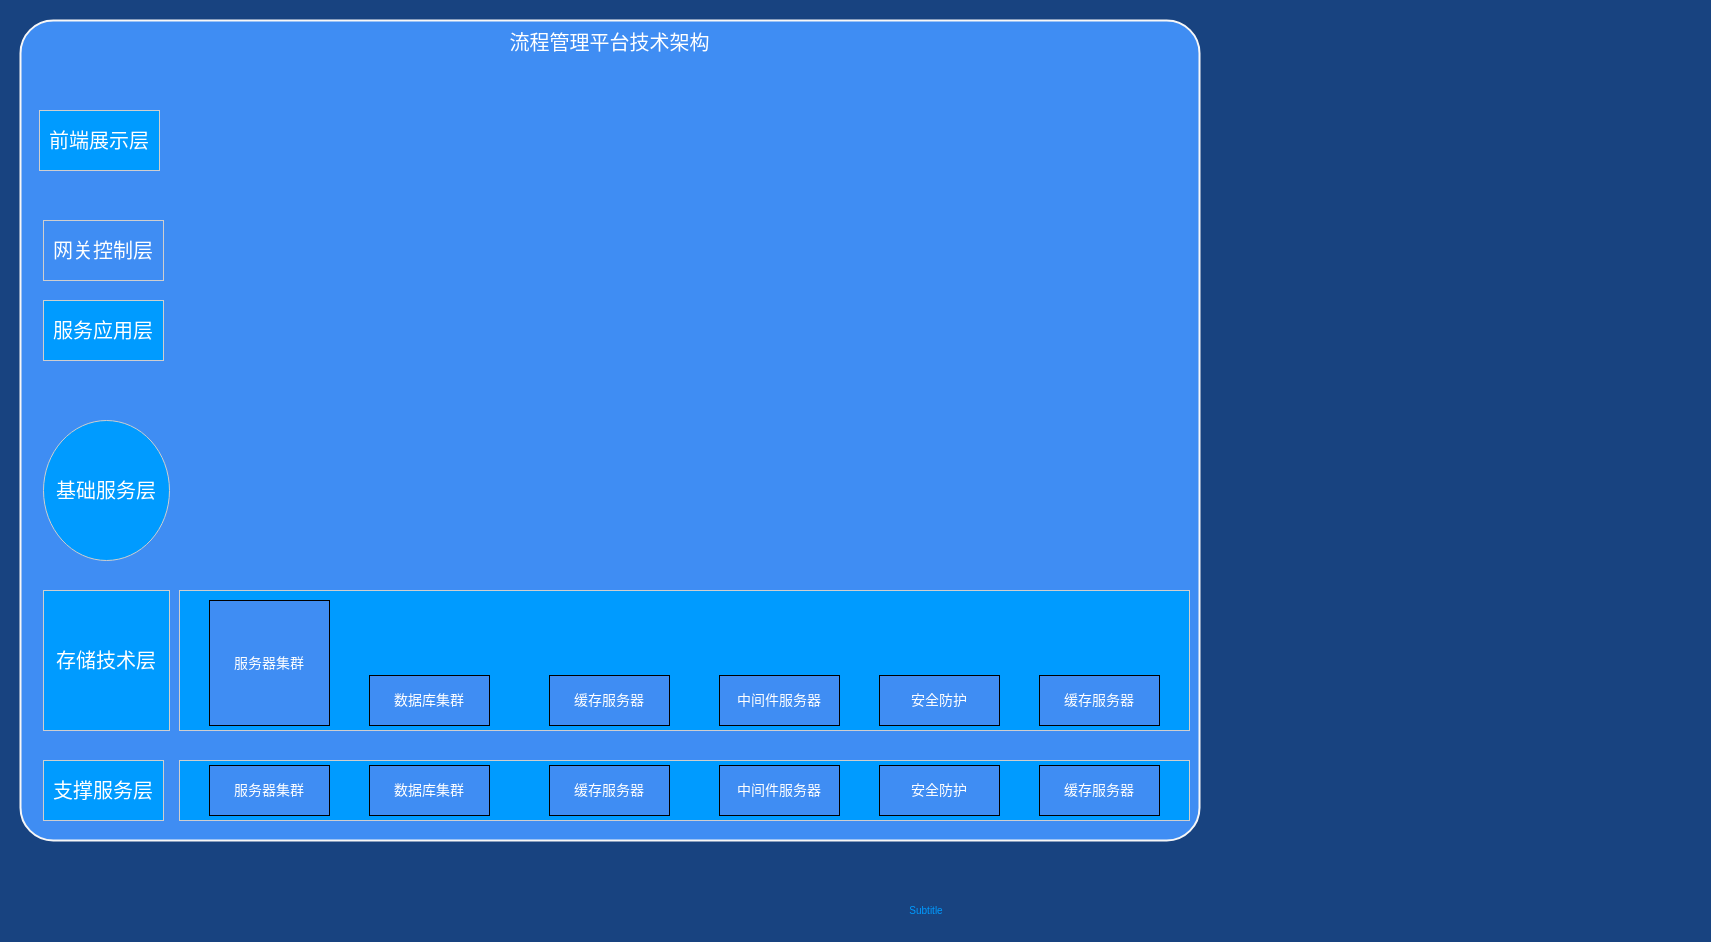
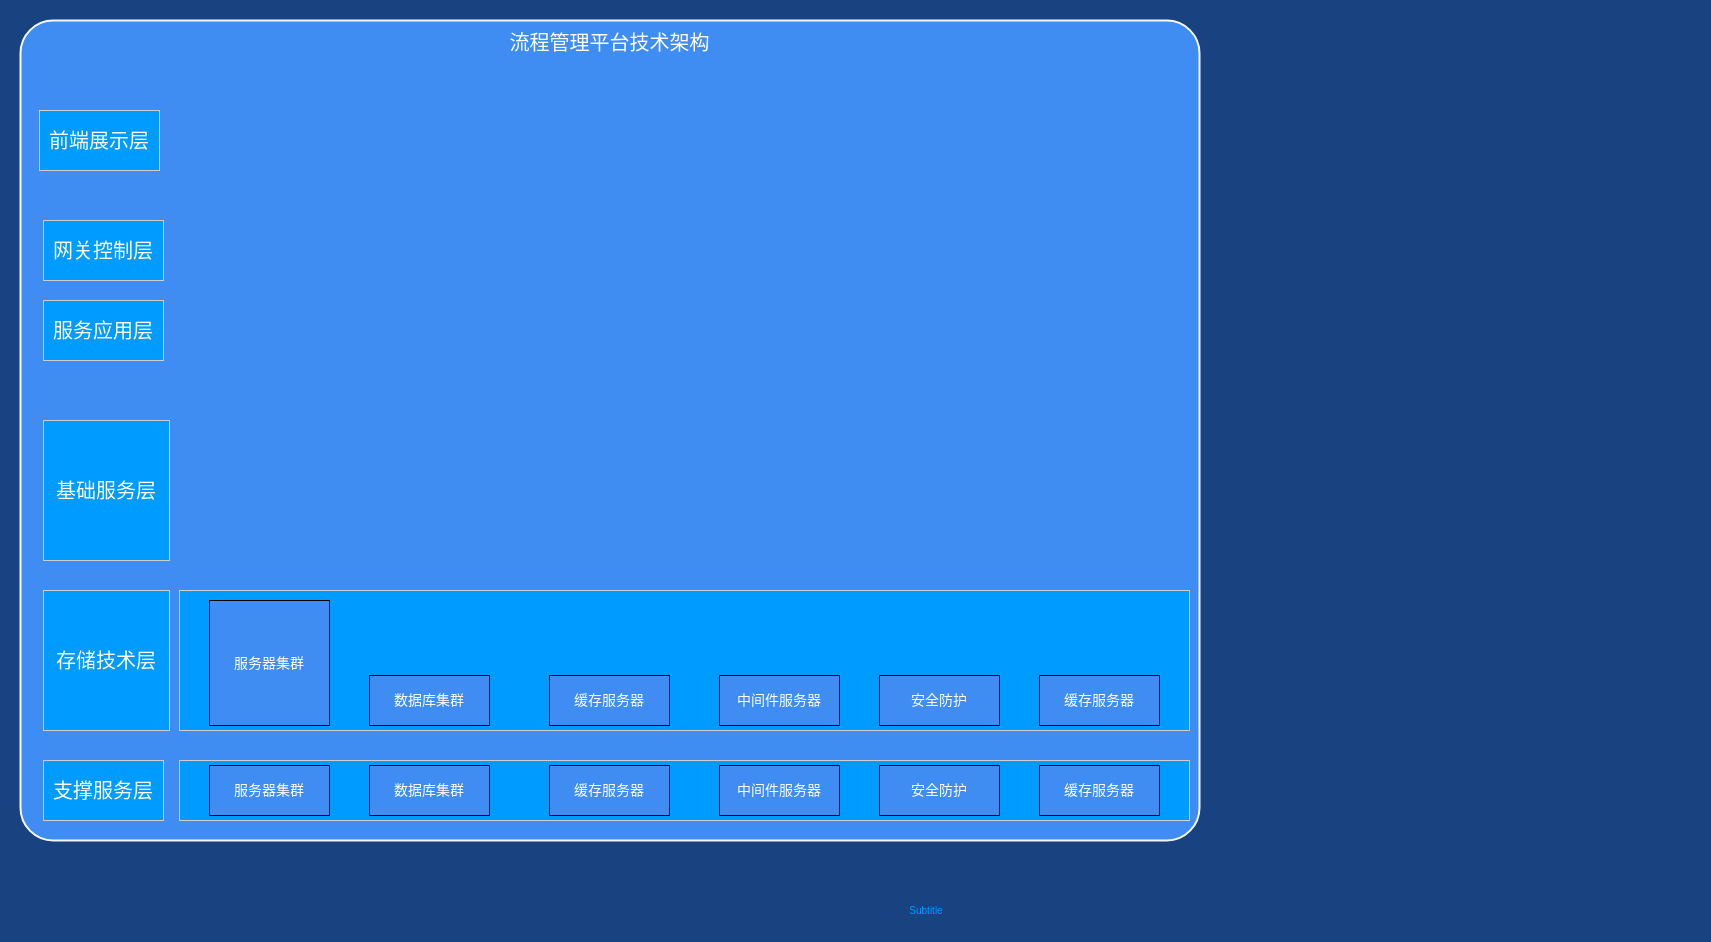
node "网关控制层": fillcolor #3f8df3 -> #009bff
node "基础服务层": shape ellipse -> rectangle
